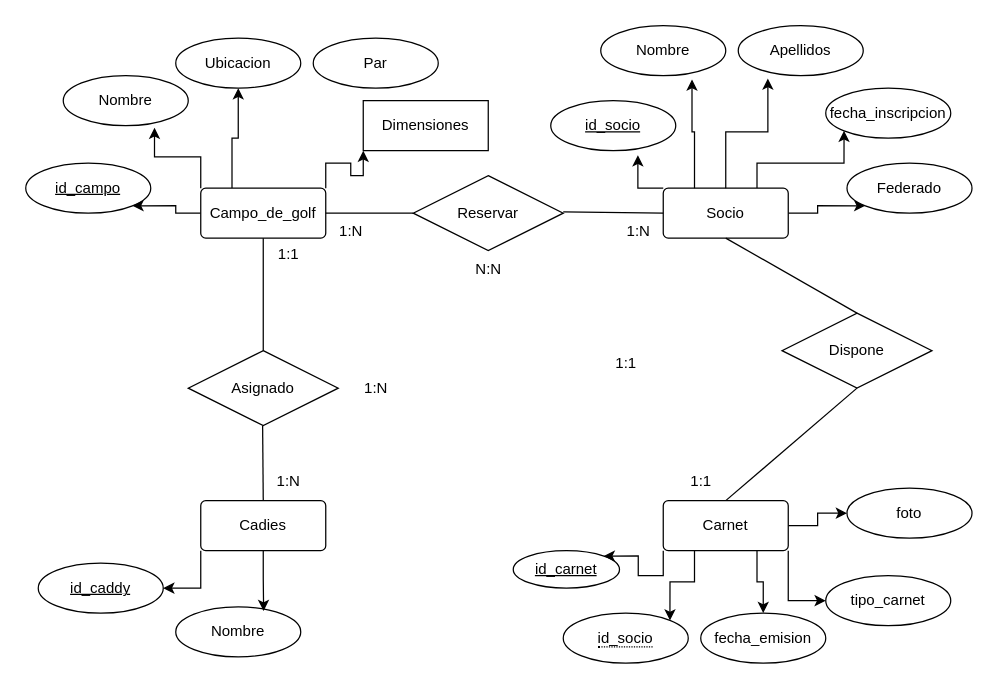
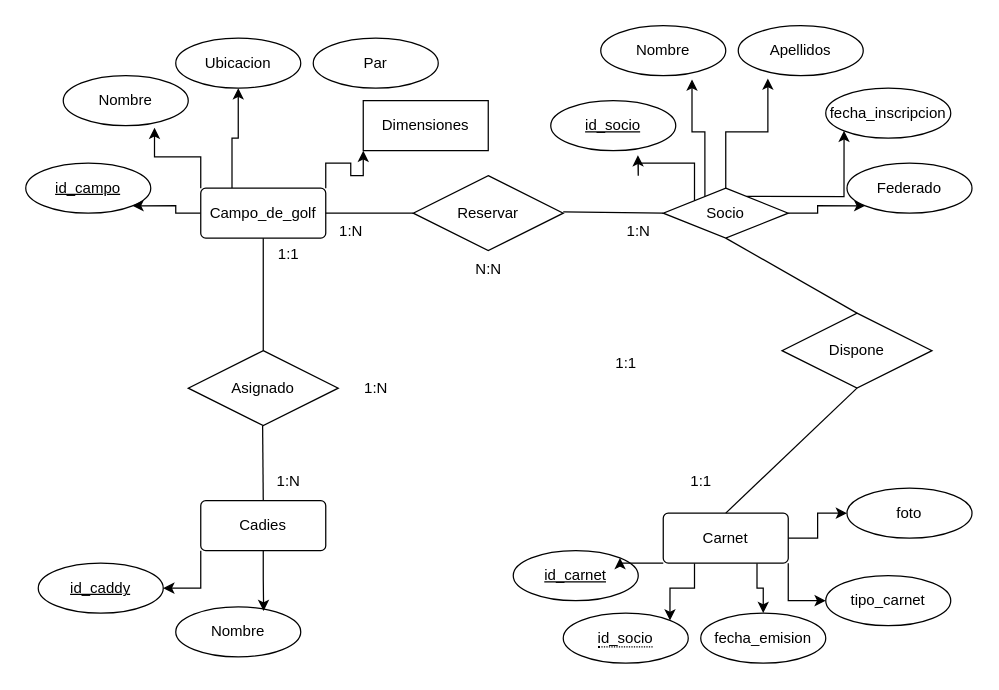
node "Socio": shape rounded rectangle -> diamond
node "Carnet": moved (726, 526) -> (726, 538)
node "id_carnet": size 106x38 -> 125x50
